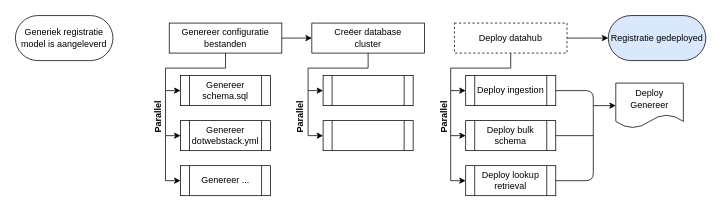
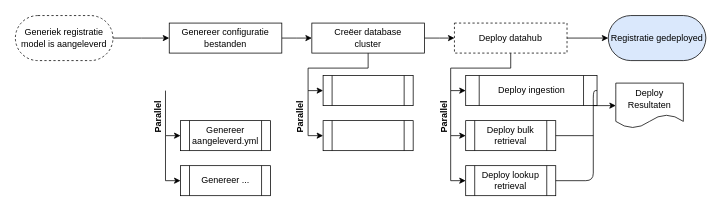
node "Generiek registratie model is aangeleverd": style solid -> dashed
edge "Generiek registratie model is aangeleverd" -> "Genereer configuratie bestanden": added
edge "Creëer database cluster" -> "Deploy datahub": added
edge "Genereer configuratie bestanden" -> "Genereer schema.sql": removed
node "Genereer schema.sql": removed
node "Deploy ingestion": size 90x30 -> 131x30
node "Deploy Genereer": label "Deploy Genereer" -> "Deploy Resultaten"
node "Genereer dotwebstack.yml": label "Genereer dotwebstack.yml" -> "Genereer aangeleverd.yml"
node "Deploy bulk schema": label "Deploy bulk schema" -> "Deploy bulk retrieval"
